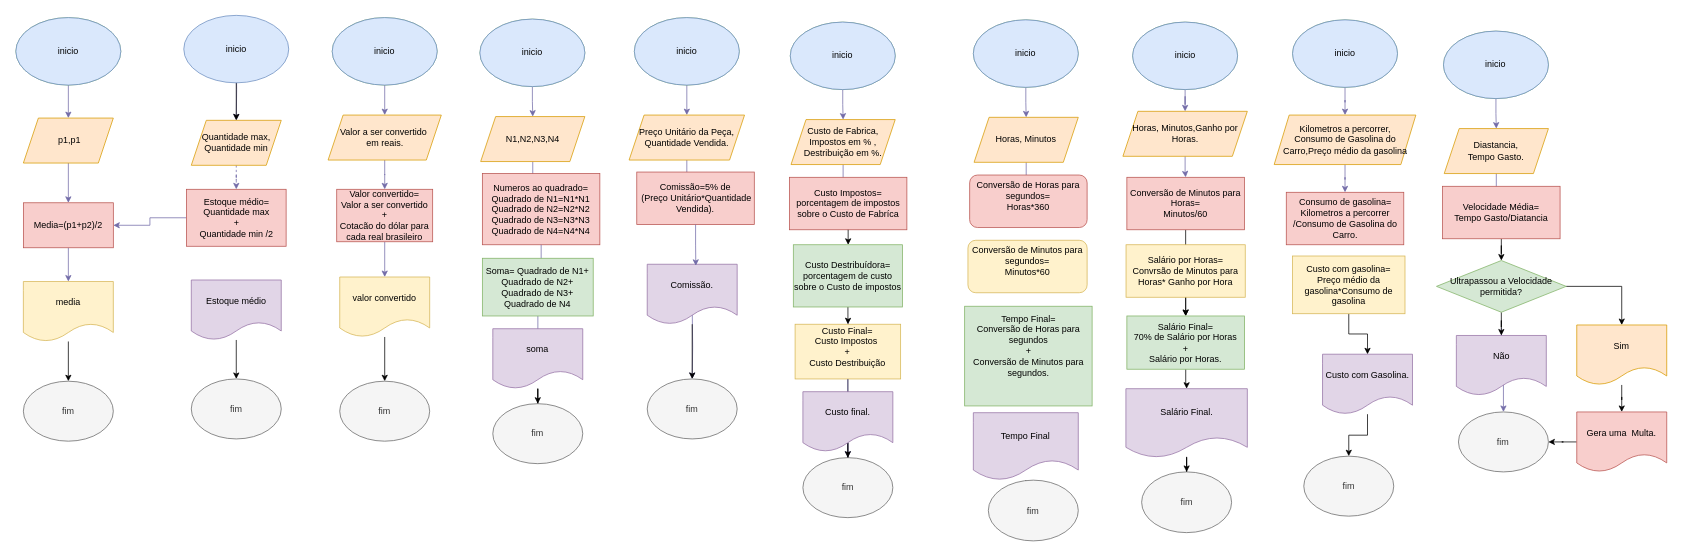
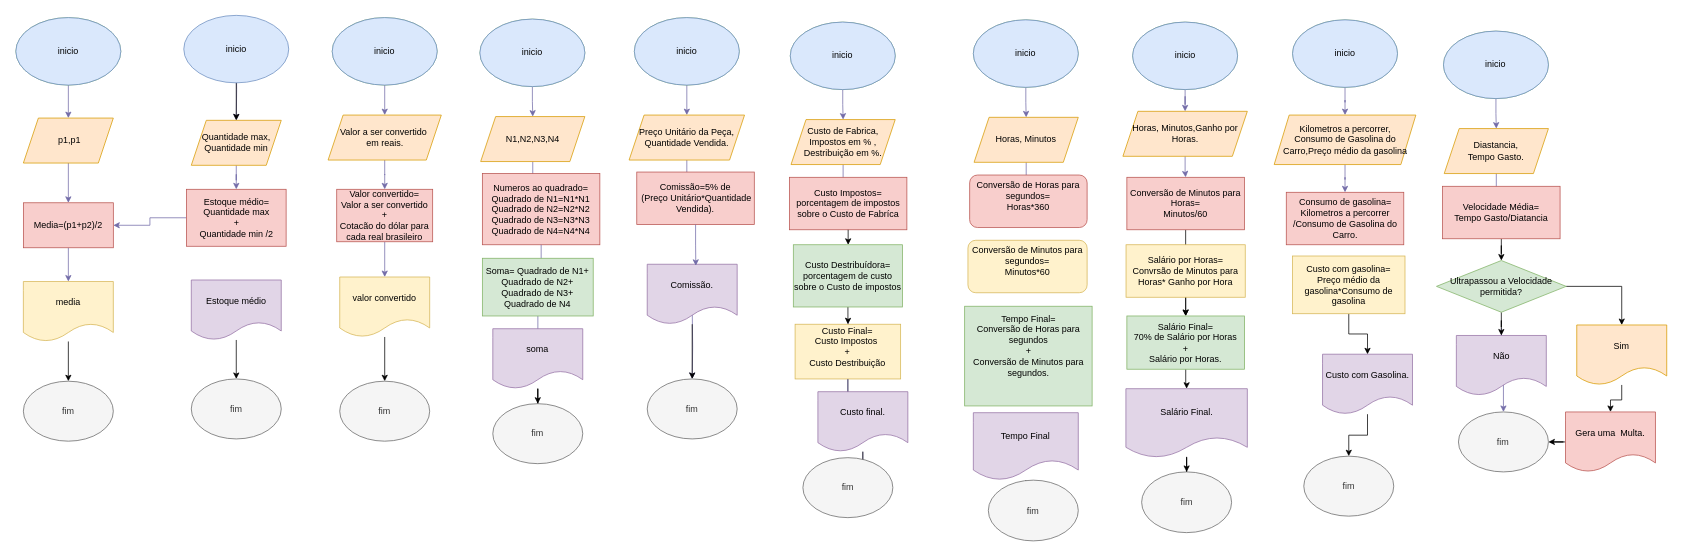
edge "Quantidade max, Quantidade min" -> "Estoque médio= Quantidade max + Quantidade min /2": style dashed -> solid
node "Custo final.": moved (848, 422) -> (863, 422)
node "Gera uma Multa.": moved (1622, 442) -> (1611, 442)
